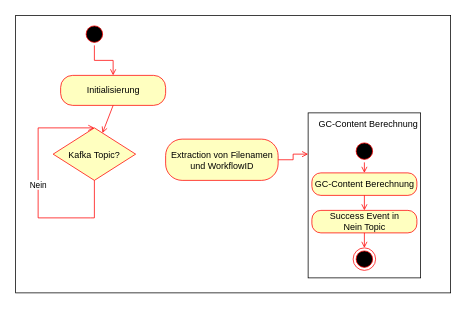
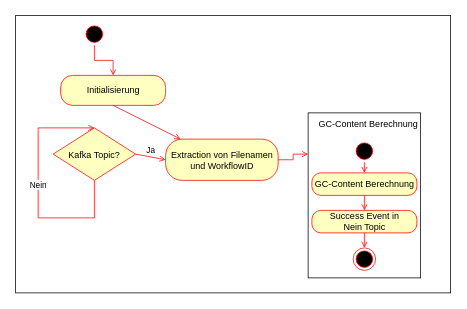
edge "Initialisierung" -> "Kafka Topic?": now "Initialisierung" -> "Extraction von Filenamen und WorkflowID"
edge "Kafka Topic?" -> "Extraction von Filenamen und WorkflowID": added, label "Ja"
